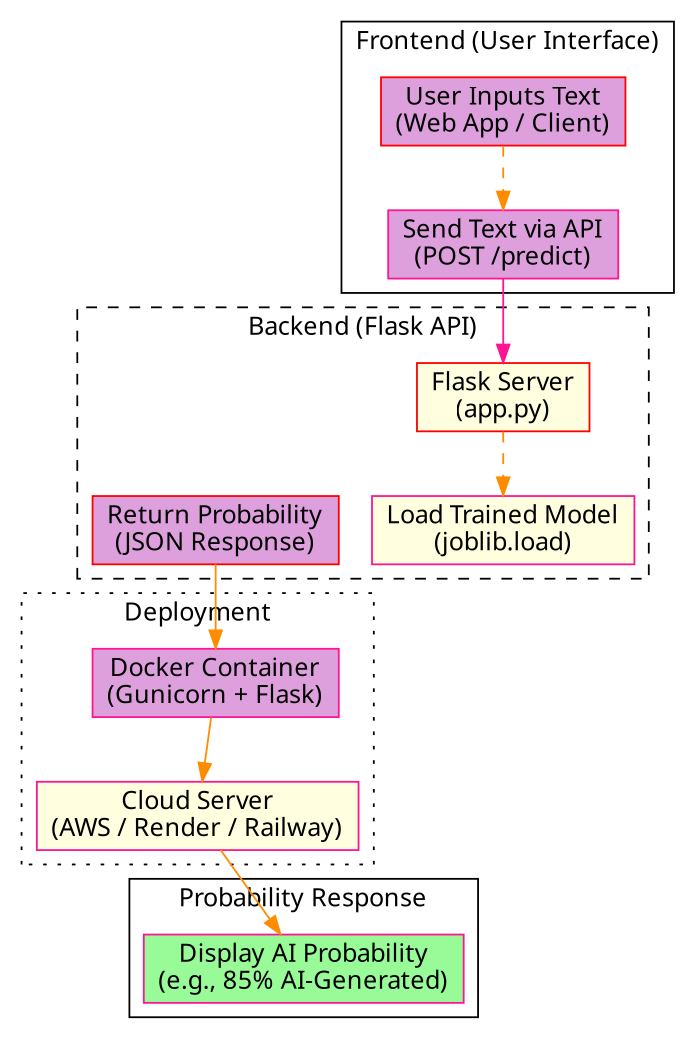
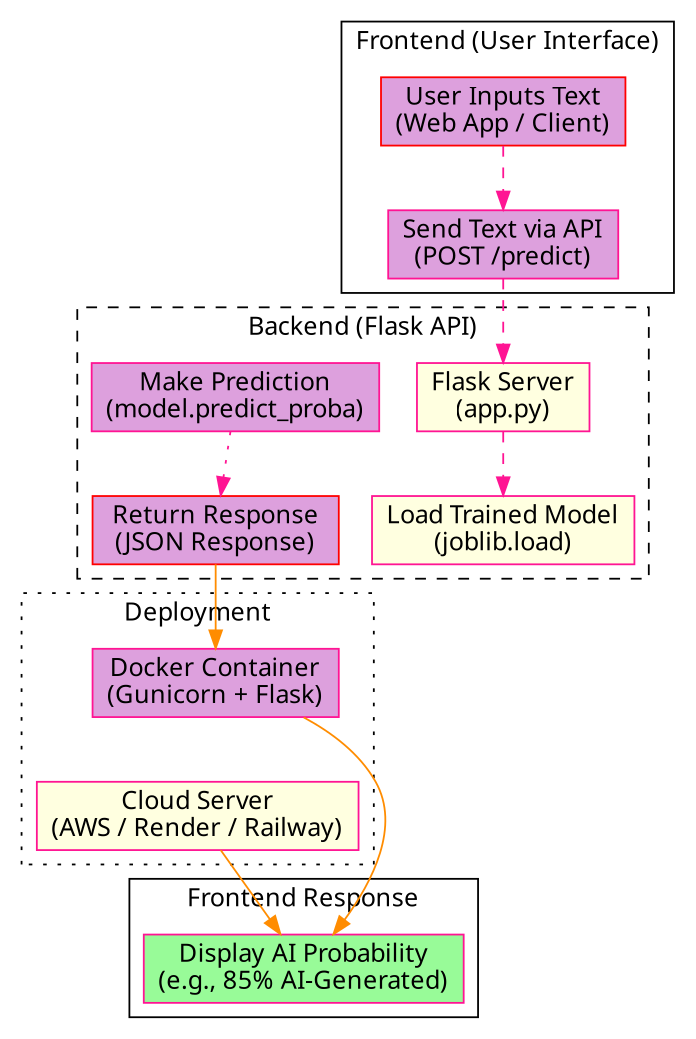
edge "User Inputs Text (Web App / Client)" -> "Send Text via API (POST /predict)": color darkorange -> deeppink
edge "Send Text via API (POST /predict)" -> "Flask Server (app.py)": style solid -> dashed
node "Make Prediction (model.predict_proba)": added
node "Flask Server (app.py)": color red -> deeppink
edge "Flask Server (app.py)" -> "Load Trained Model (joblib.load)": color darkorange -> deeppink
node "Return Probability (JSON Response)": label "Return Probability (JSON Response)" -> "Return Response (JSON Response)"
edge "Docker Container (Gunicorn + Flask)" -> "Cloud Server (AWS / Render / Railway)": now "Docker Container (Gunicorn + Flask)" -> "Display AI Probability (e.g., 85% AI-Generated)"
cluster "Probability Response": label "Probability Response" -> "Frontend Response"
